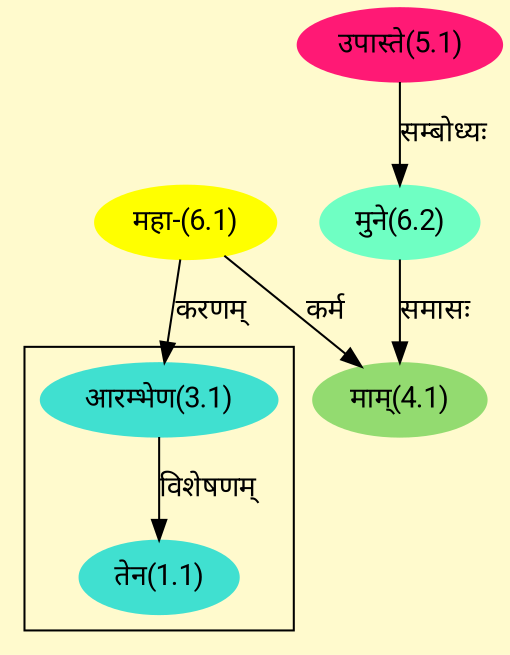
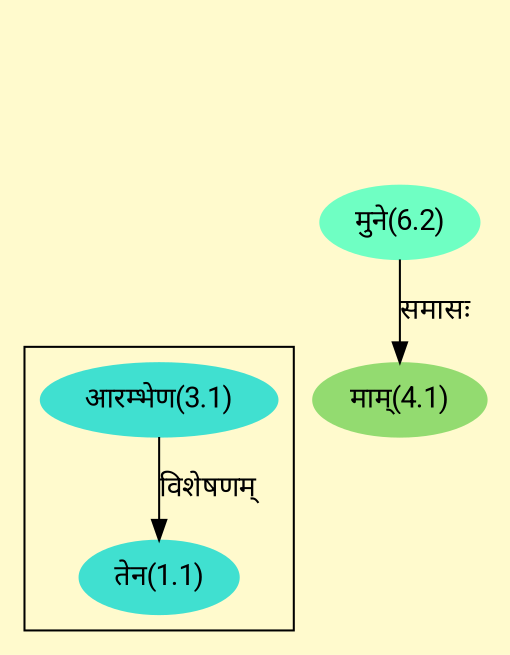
node "उपास्ते(5.1)": removed
node "महा-(6.1)": removed
